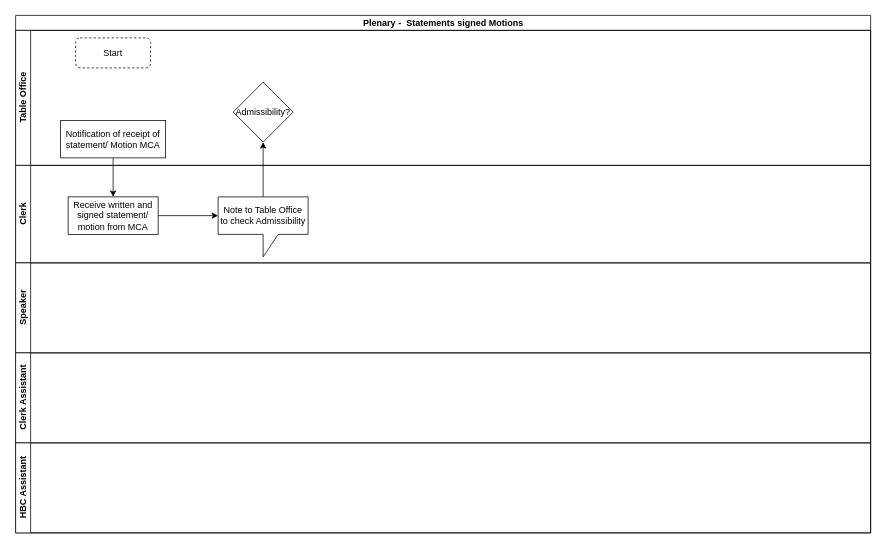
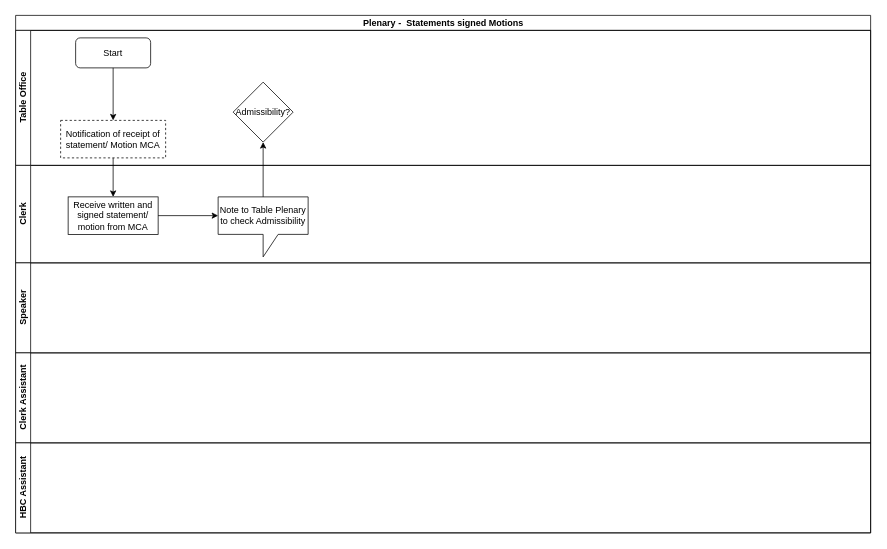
node "Start": style dashed -> solid
edge "Start" -> "Notification of receipt of statement/ Motion MCA": added
node "Notification of receipt of statement/ Motion MCA": style solid -> dashed
node "Note to Table Office to check Admissibility": label "Note to Table Office to check Admissibility" -> "Note to Table Plenary to check Admissibility"
